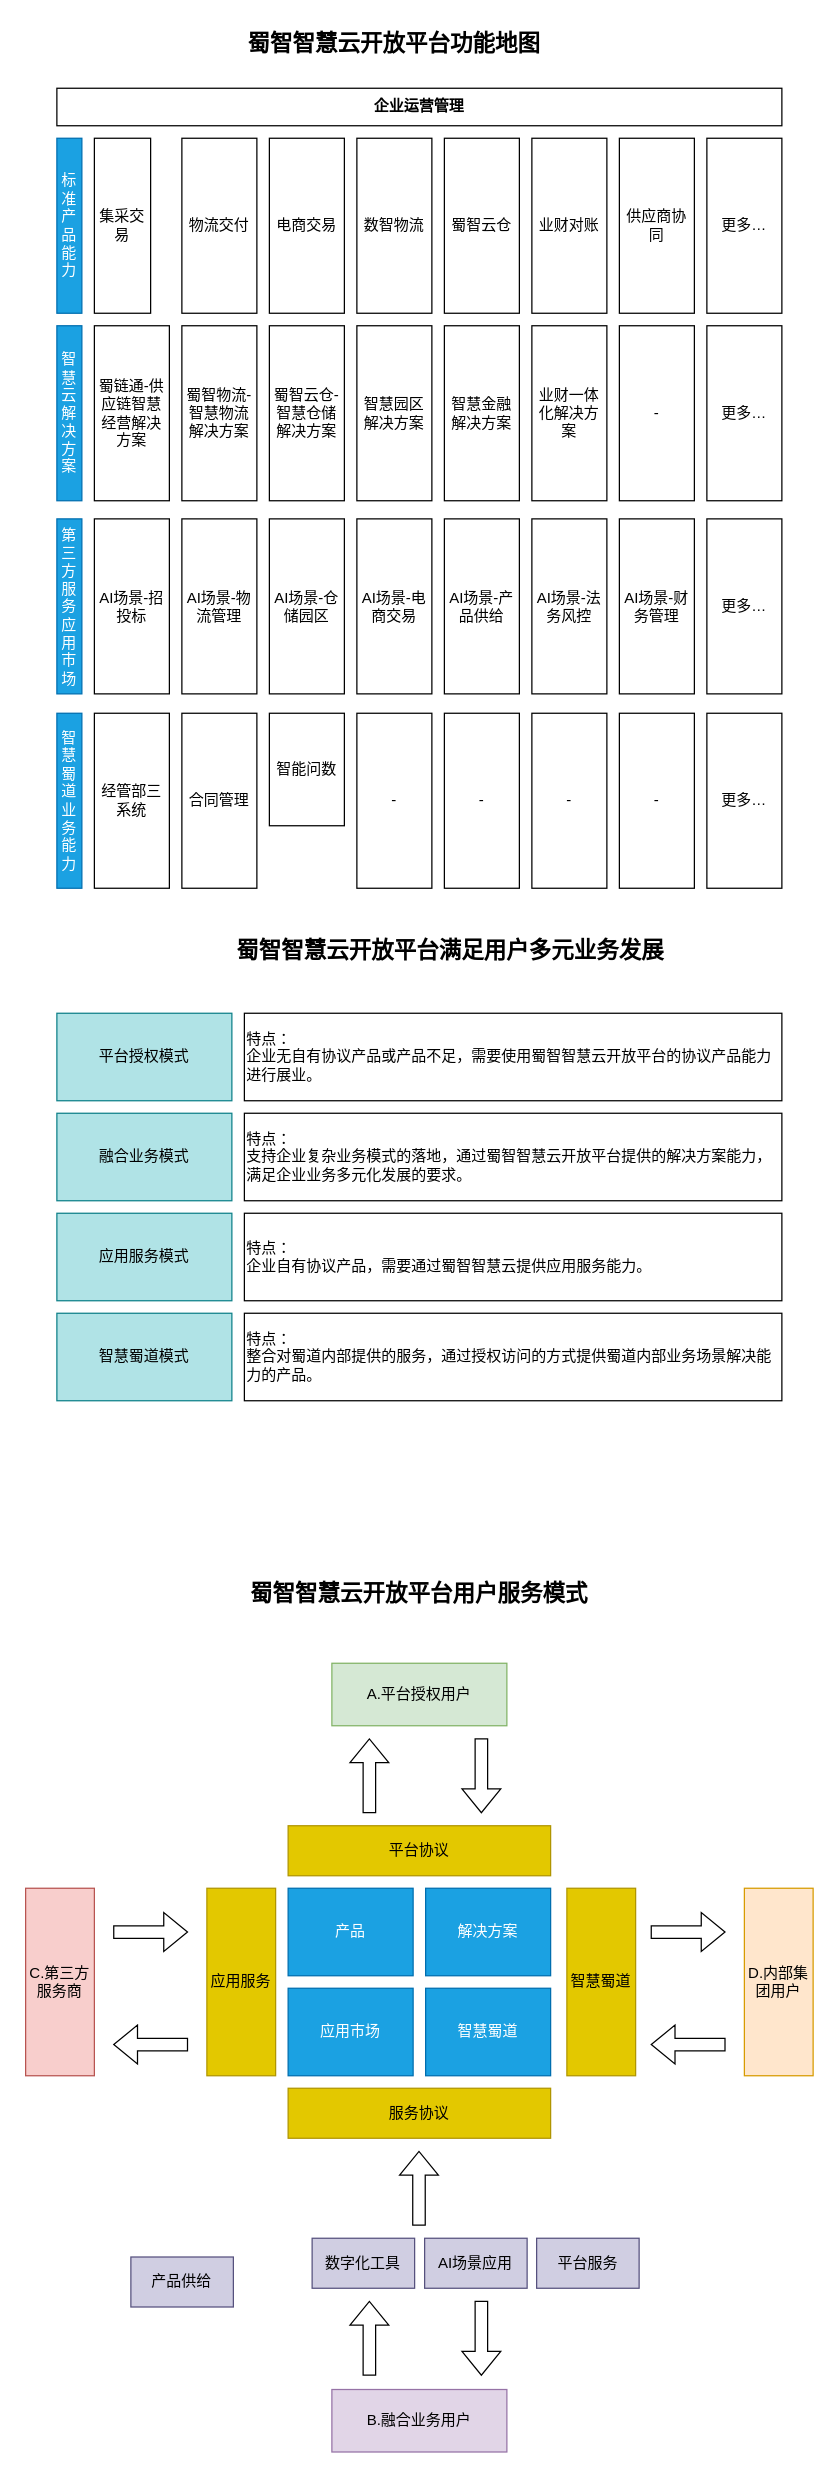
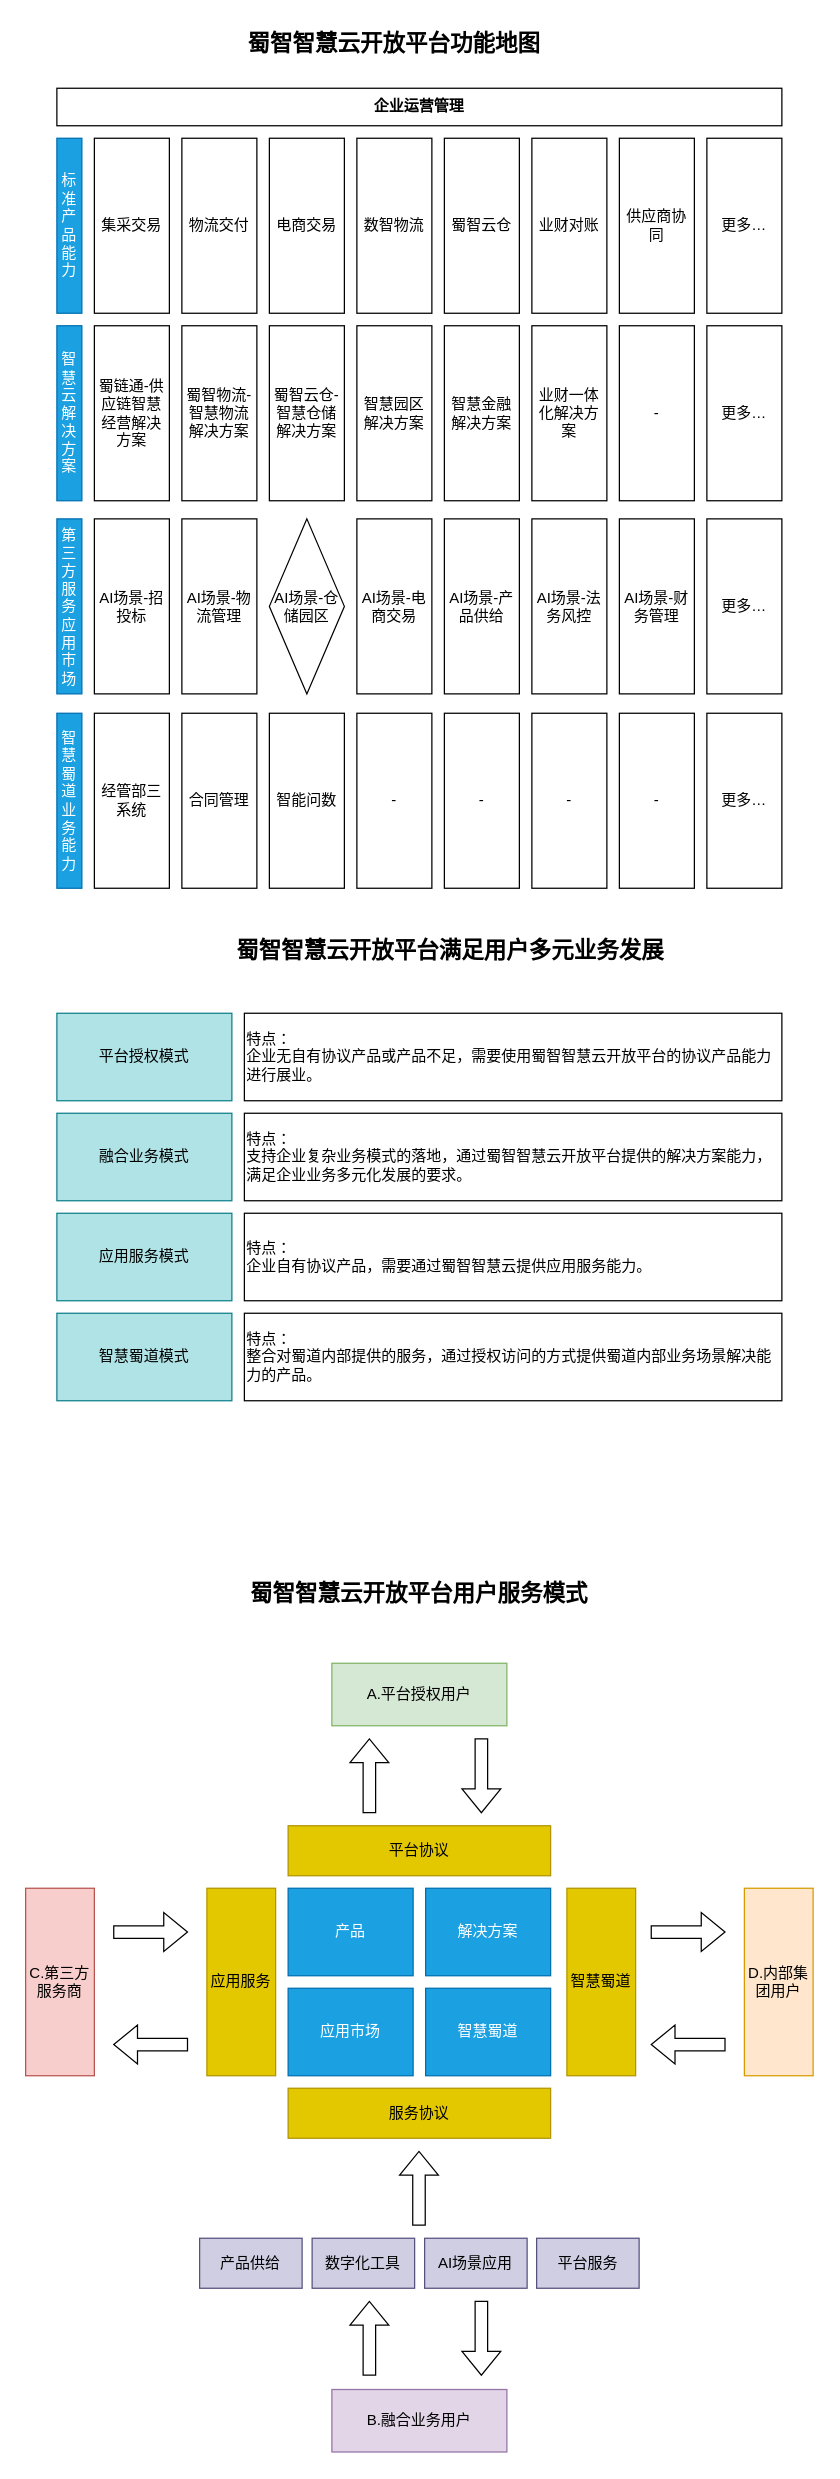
node "集采交易": size 56x175 -> 75x175
node "AI场景-仓储园区": shape rectangle -> diamond
node "智能问数": size 75x113 -> 75x175
node "产品供给": moved (182, 2282) -> (251, 2263)
